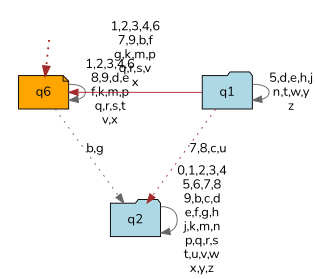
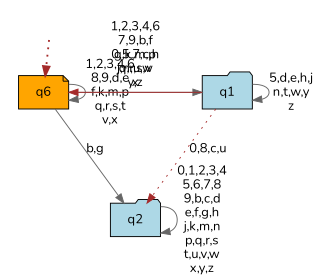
edge "q6" -> "q1": added, label "0,5,7,c,h j,n,u,w y,z"
edge "q1" -> "q2": label "7,8,c,u" -> "0,8,c,u"
edge "q6" -> "q2": style dotted -> solid
